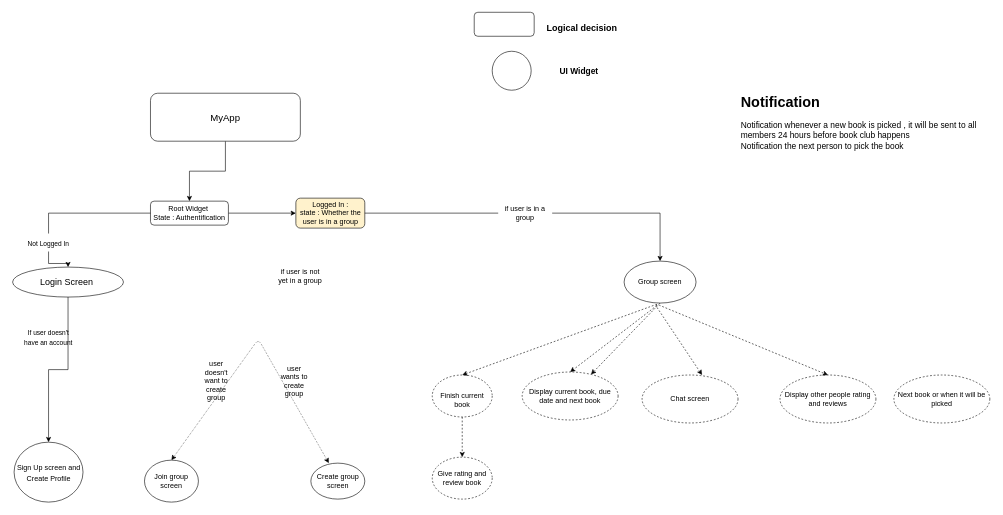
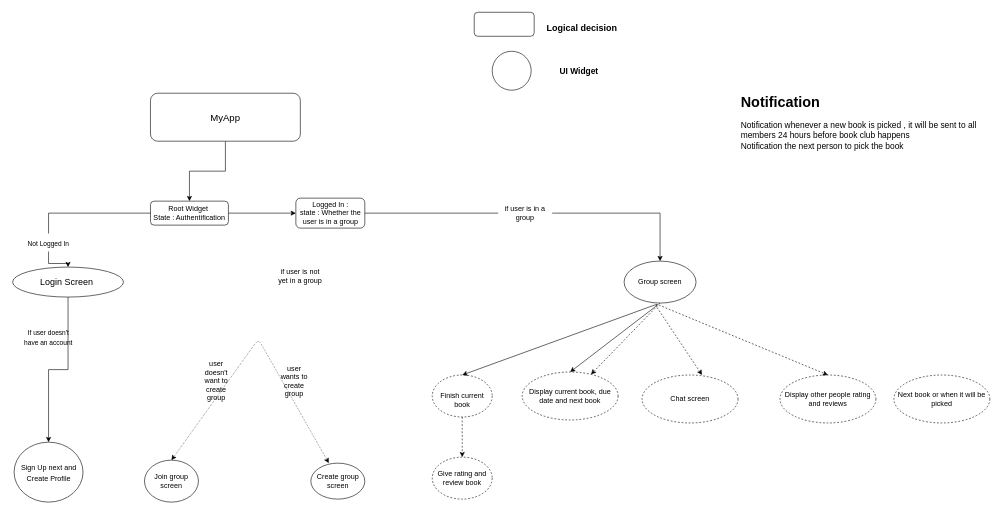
node "Logged In : state : Whether the user is in a group": fillcolor #fff2cc -> #ffffff
edge "Finish current book" -- "Display current book, due date and next book": style dashed -> solid
node "Sign Up screen and Create Profile": label "Sign Up screen and Create Profile" -> "Sign Up next and Create Profile"
